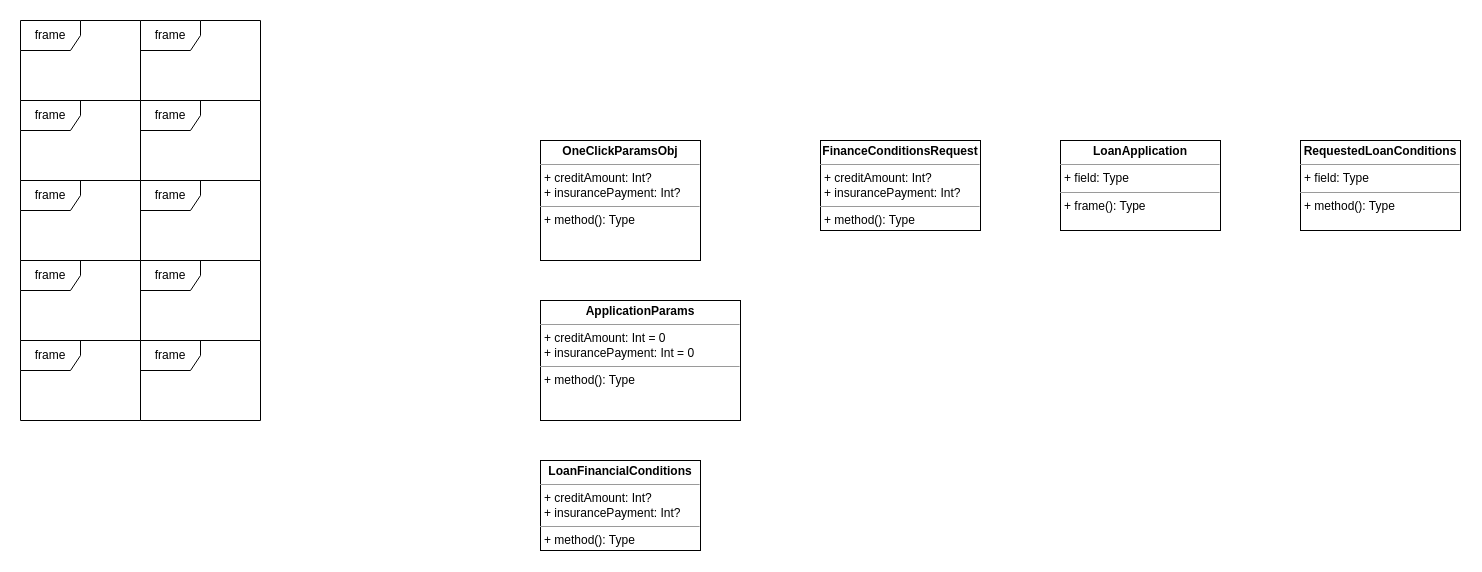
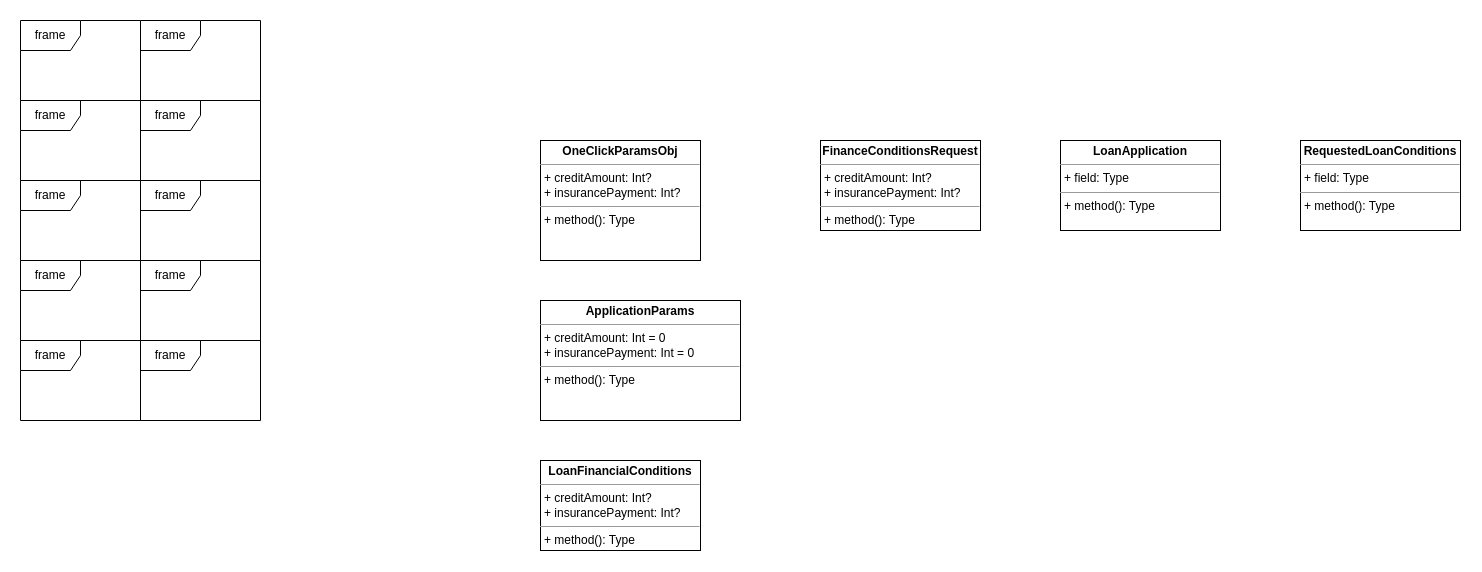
node "LoanApplication + field: Type + frame(): Type": label "LoanApplication + field: Type + frame(): Type" -> "LoanApplication + field: Type + method(): Type"
